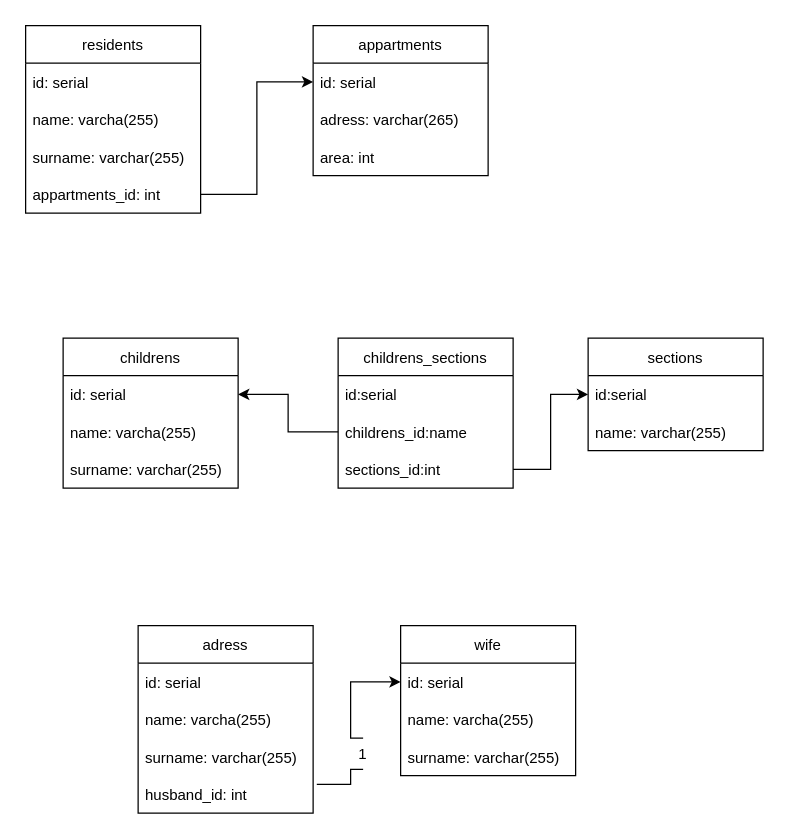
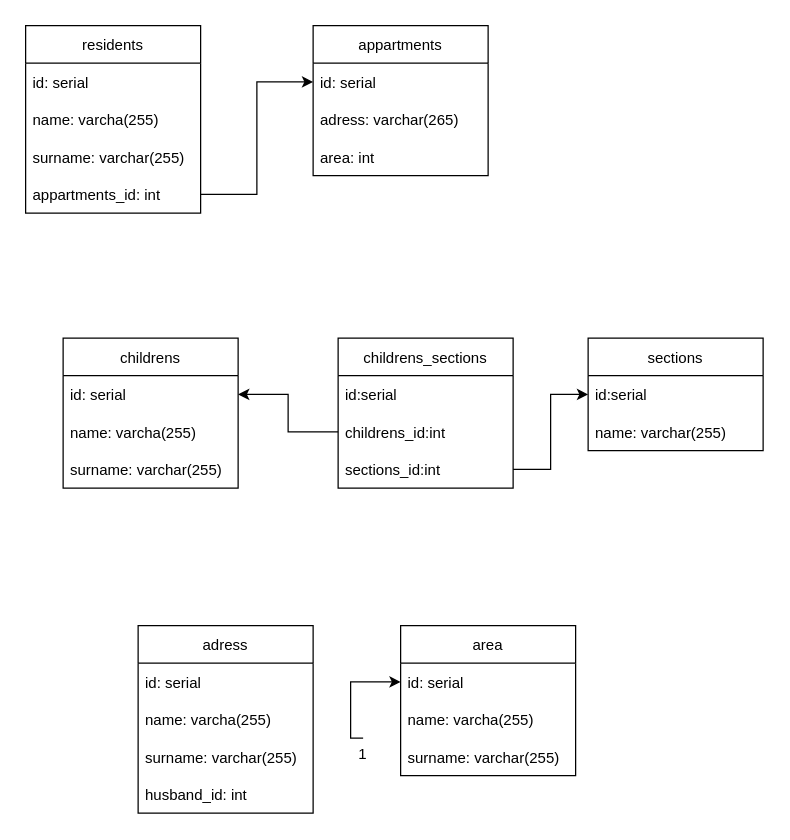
node "childrens_id:name": label "childrens_id:name" -> "childrens_id:int"
node "wife": label "wife" -> "area"
edge "1" -- "husband_id: int": removed
